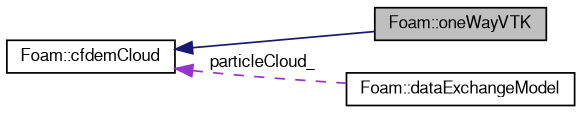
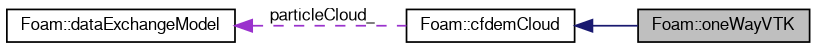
edge "Foam::dataExchangeModel" -> "Foam::cfdemCloud": reversed
